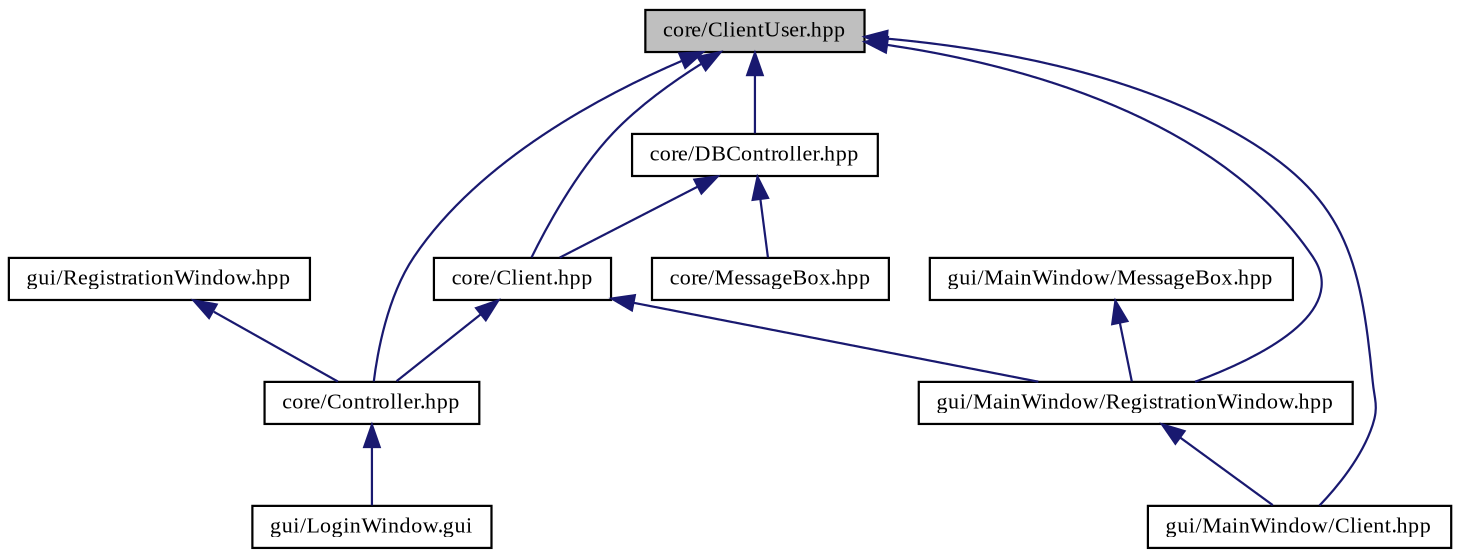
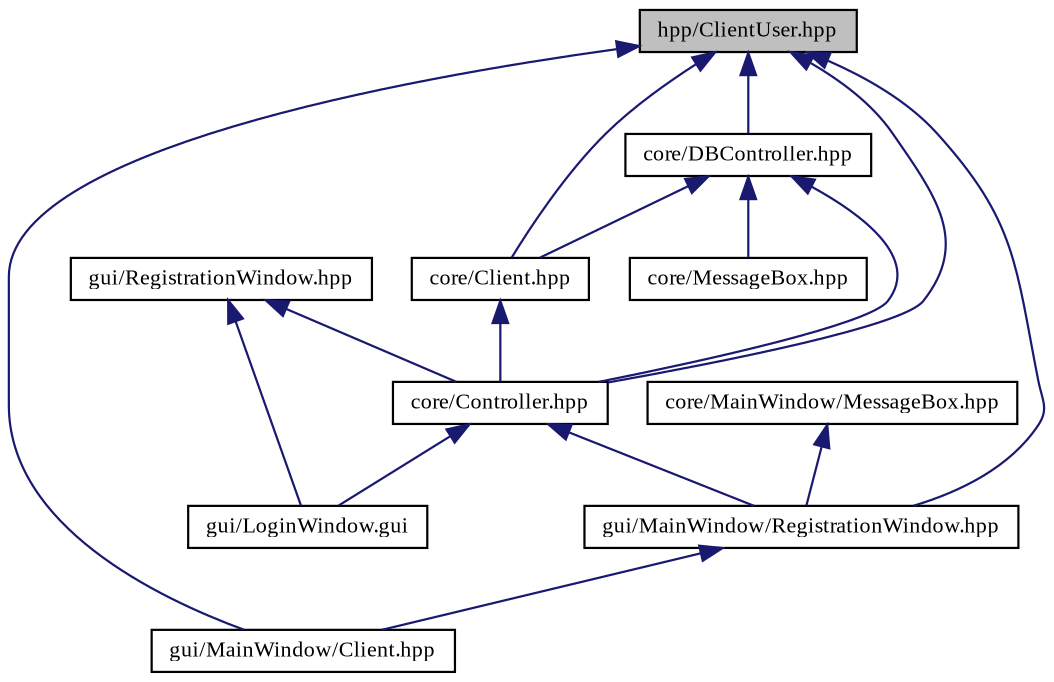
node "core/ClientUser.hpp": label "core/ClientUser.hpp" -> "hpp/ClientUser.hpp"
node "gui/MainWindow/MessageBox.hpp": label "gui/MainWindow/MessageBox.hpp" -> "core/MainWindow/MessageBox.hpp"
edge "core/Controller.hpp" -> "core/DBController.hpp": added
edge "gui/MainWindow/RegistrationWindow.hpp" -> "core/Client.hpp": now "gui/MainWindow/RegistrationWindow.hpp" -> "core/Controller.hpp"
edge "gui/LoginWindow.gui" -> "gui/RegistrationWindow.hpp": added
